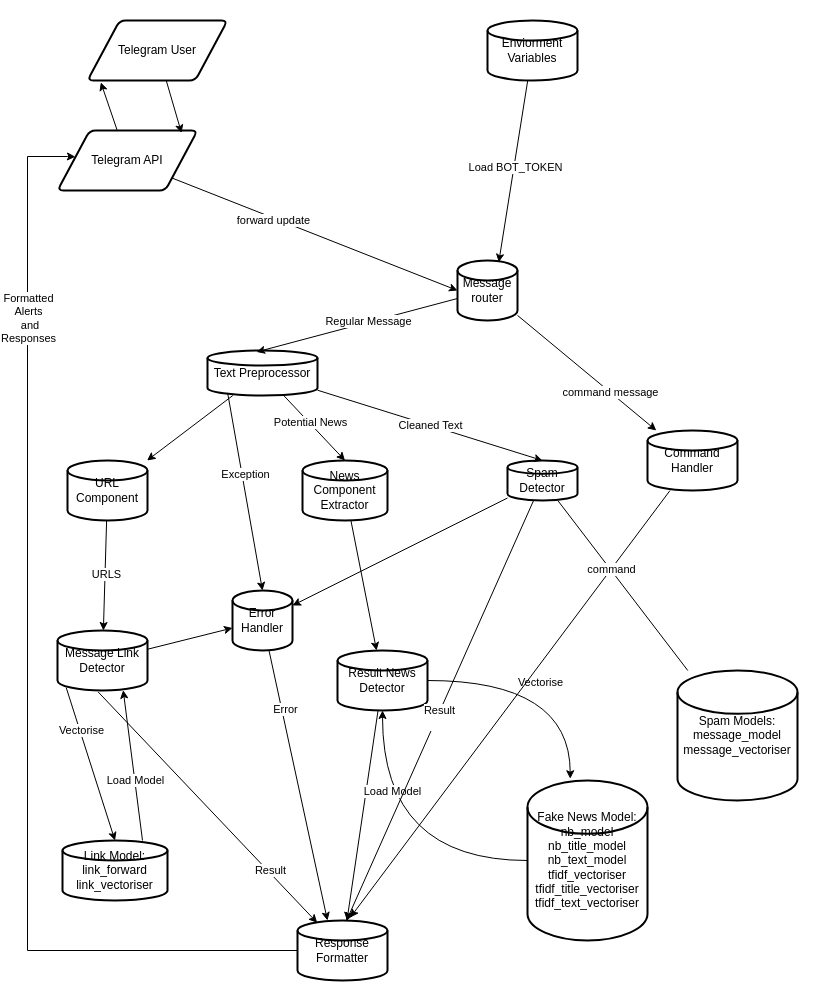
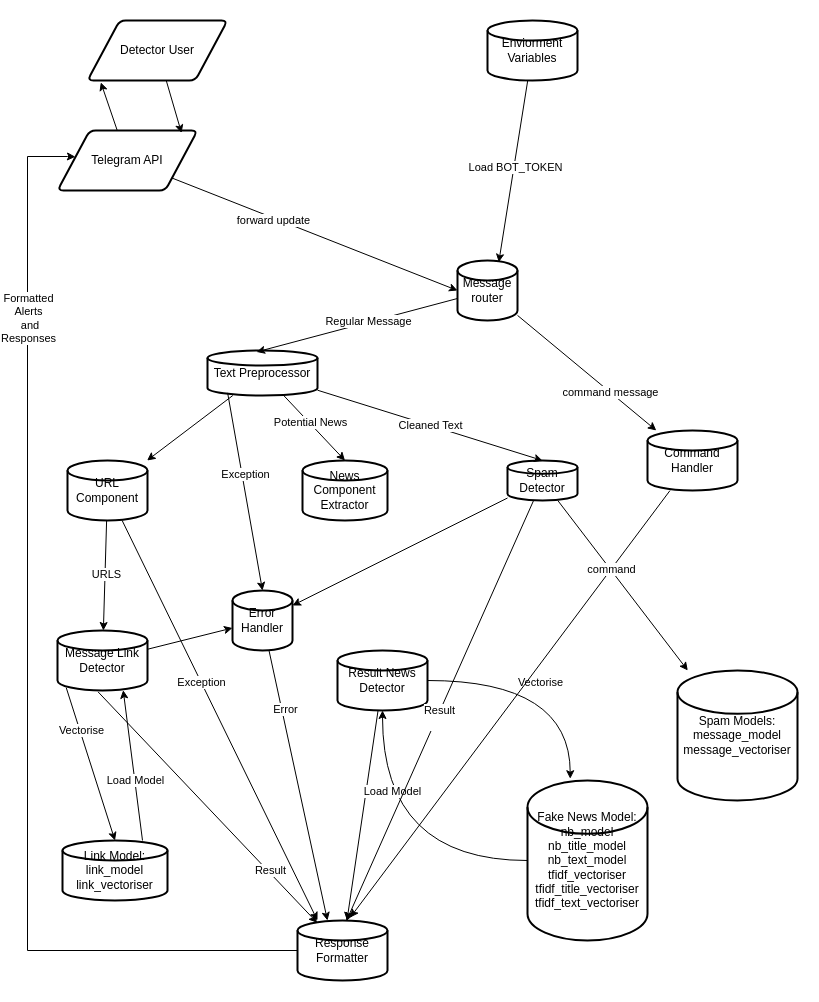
node "Telegram User": label "Telegram User" -> "Detector User"
edge "News Component Extractor" -> "Result News Detector": removed
edge "Spam Detector" -- "Spam Models: message_model message_vectoriser": arrowhead none -> classic
edge "URL Component" -> "Response Formatter": added, label "Exception"
node "Link Model: link_forward link_vectoriser": label "Link Model: link_forward link_vectoriser" -> "Link Model: link_model link_vectoriser"
